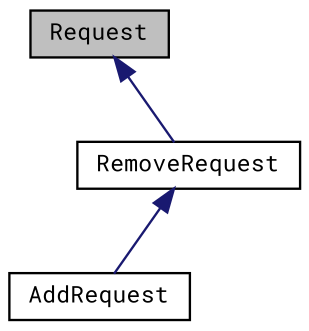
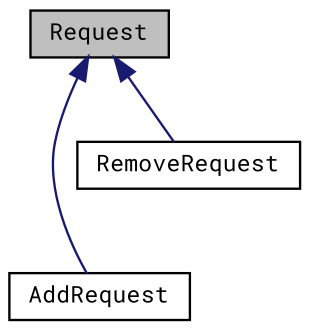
edge "AddRequest" -> "RemoveRequest": now "AddRequest" -> "Request"
